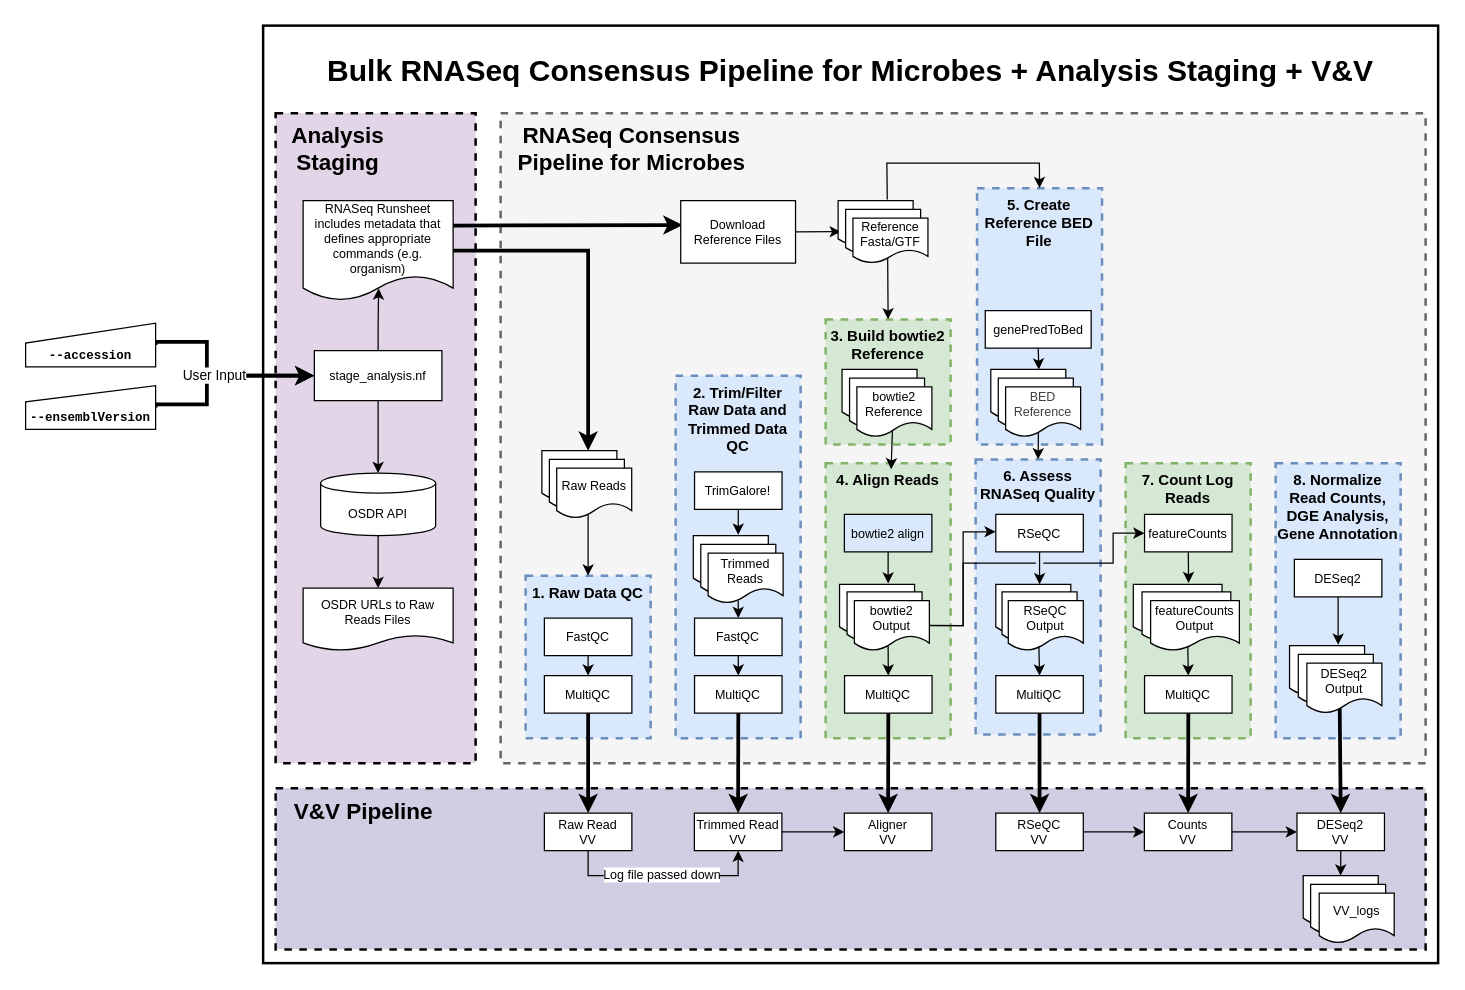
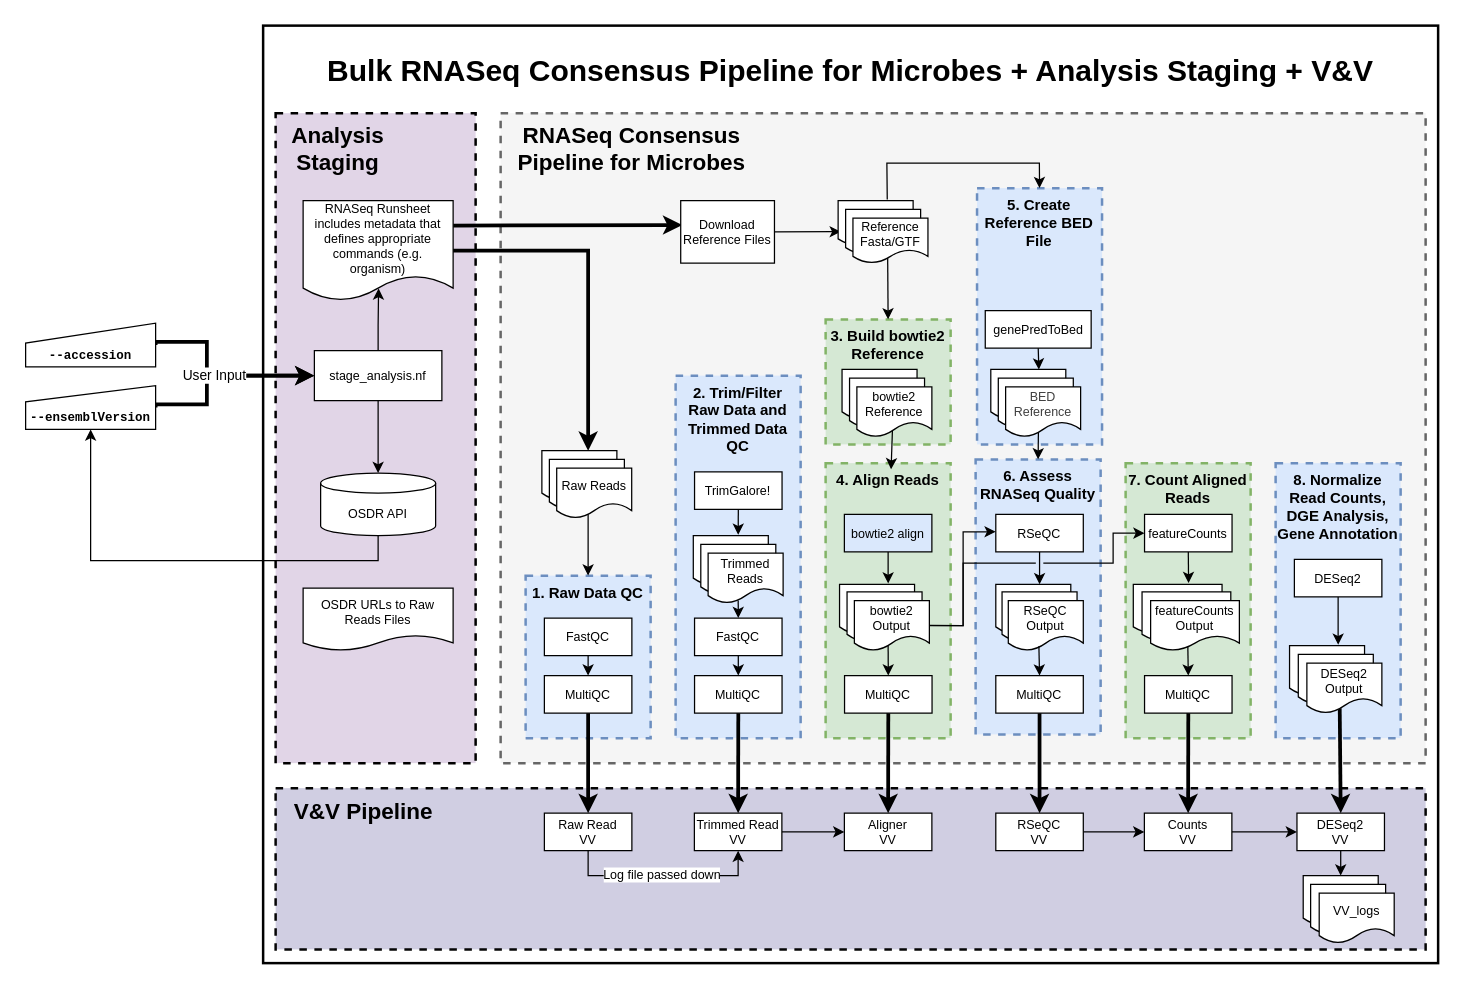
node "Download Reference Files": size 115x63 -> 94x63
node "7. Count Log Reads": label "7. Count Log Reads" -> "7. Count Aligned Reads"
edge "OSDR API" -> "OSDR URLs to Raw Reads Files": now "OSDR API" -> "--ensemblVersion"
